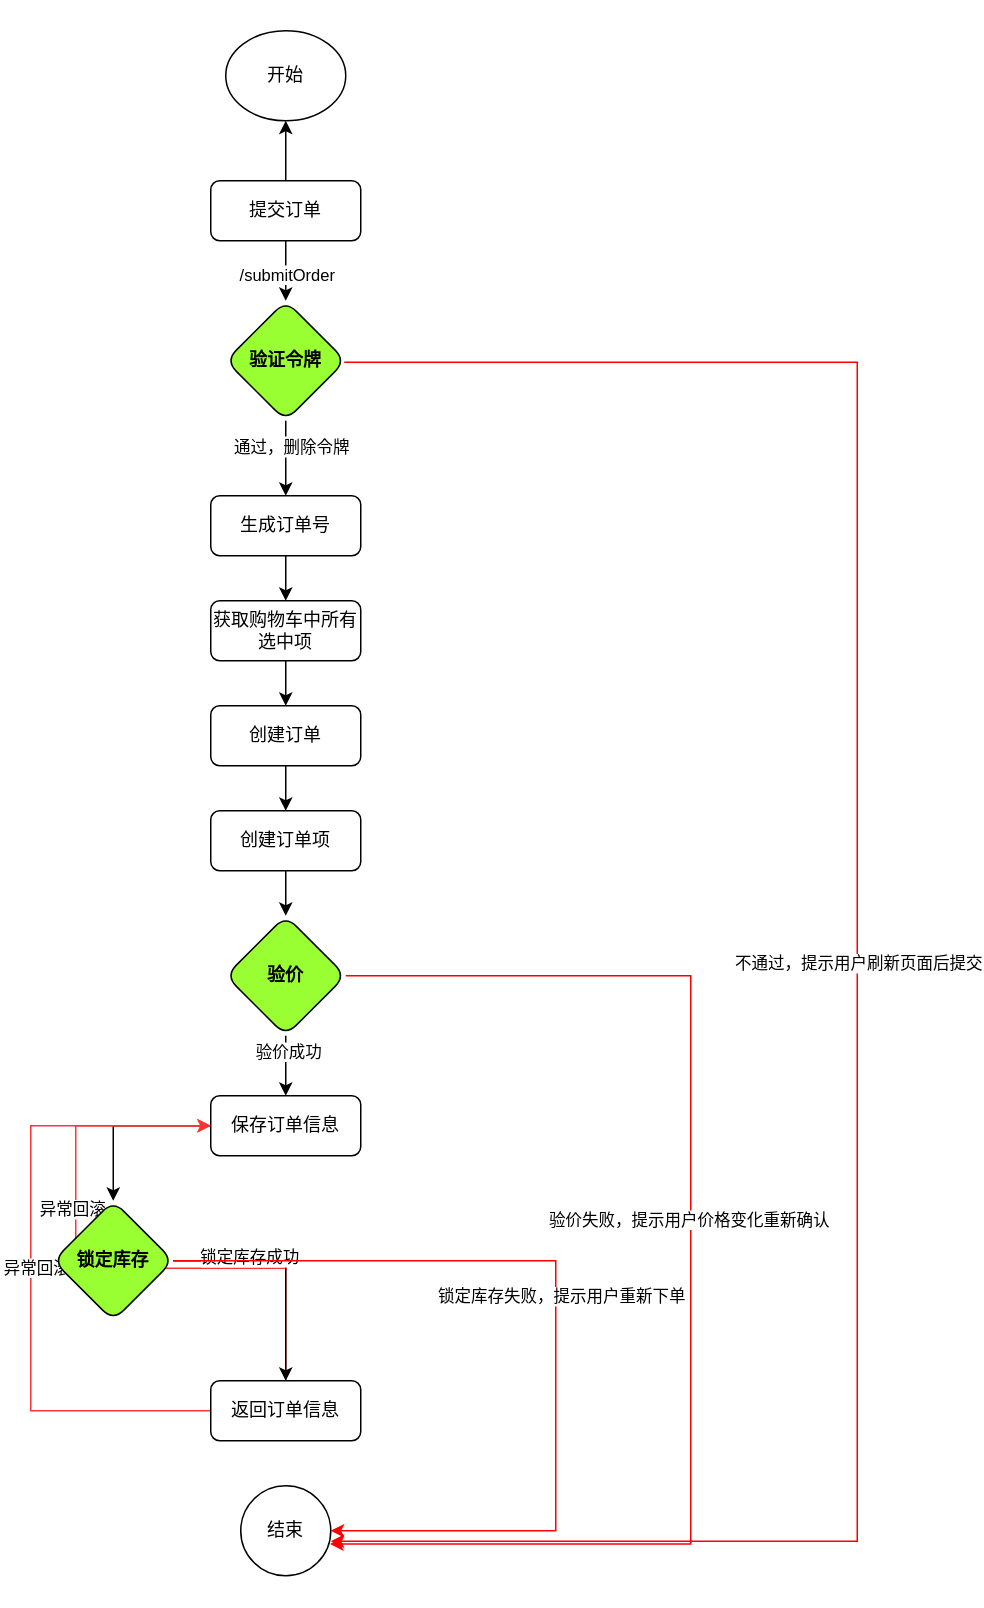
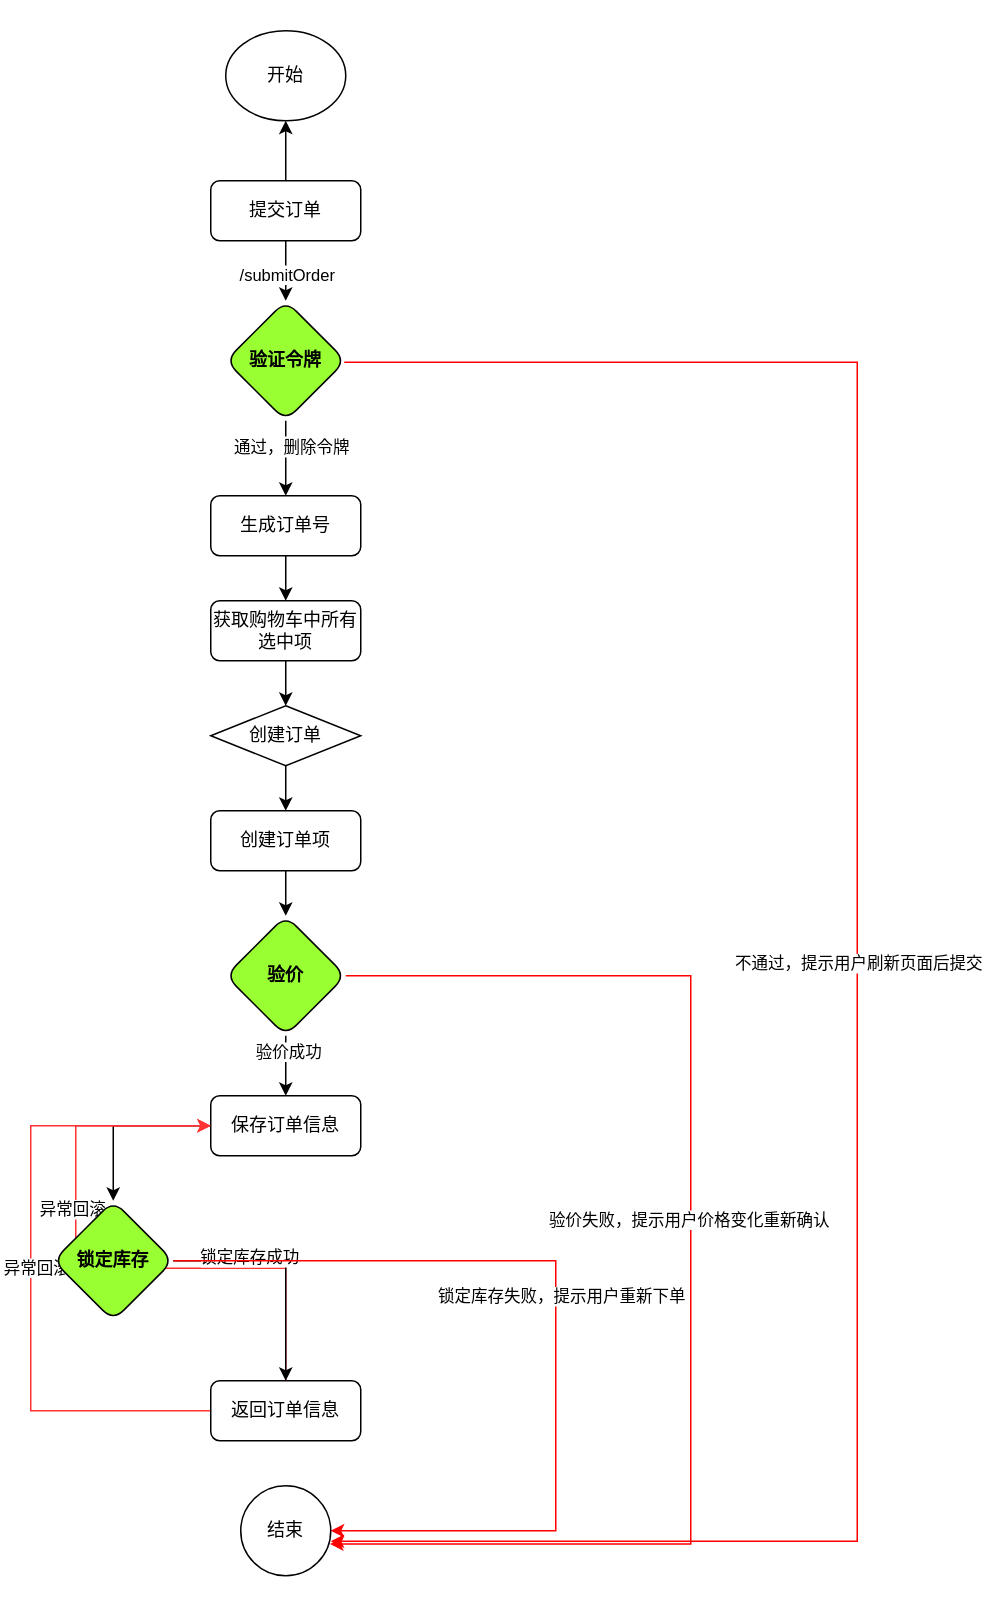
node "创建订单": shape rounded rectangle -> diamond
